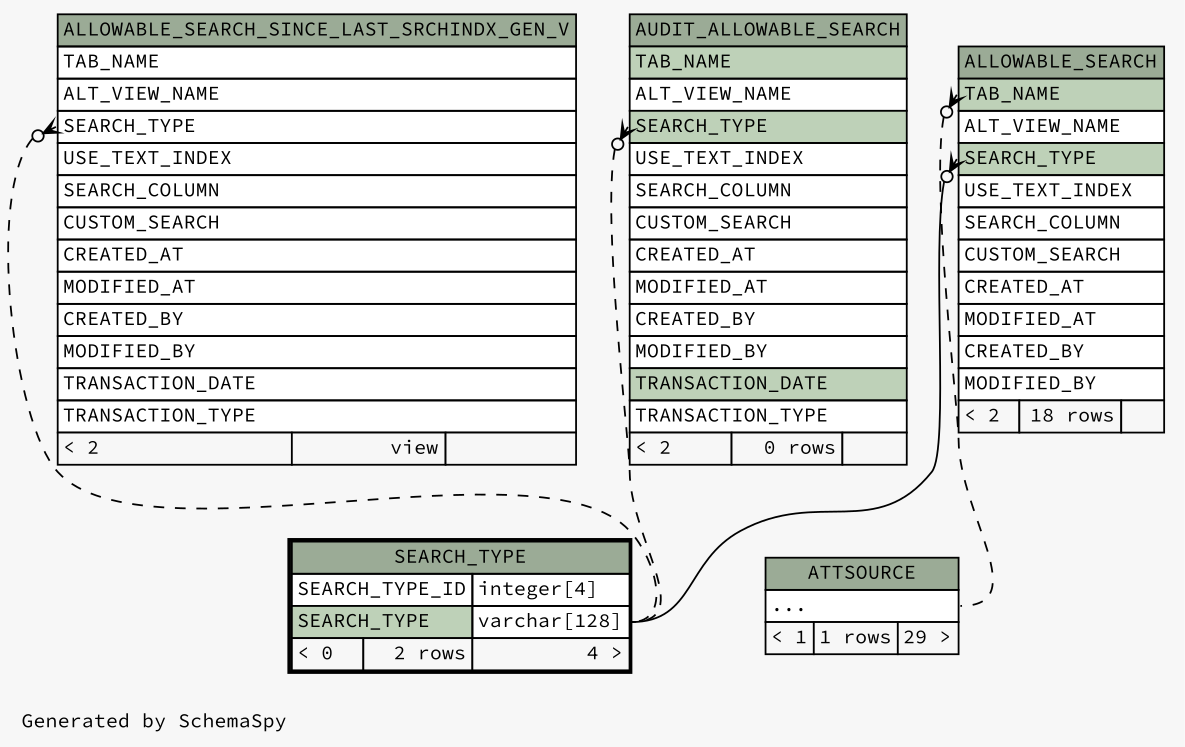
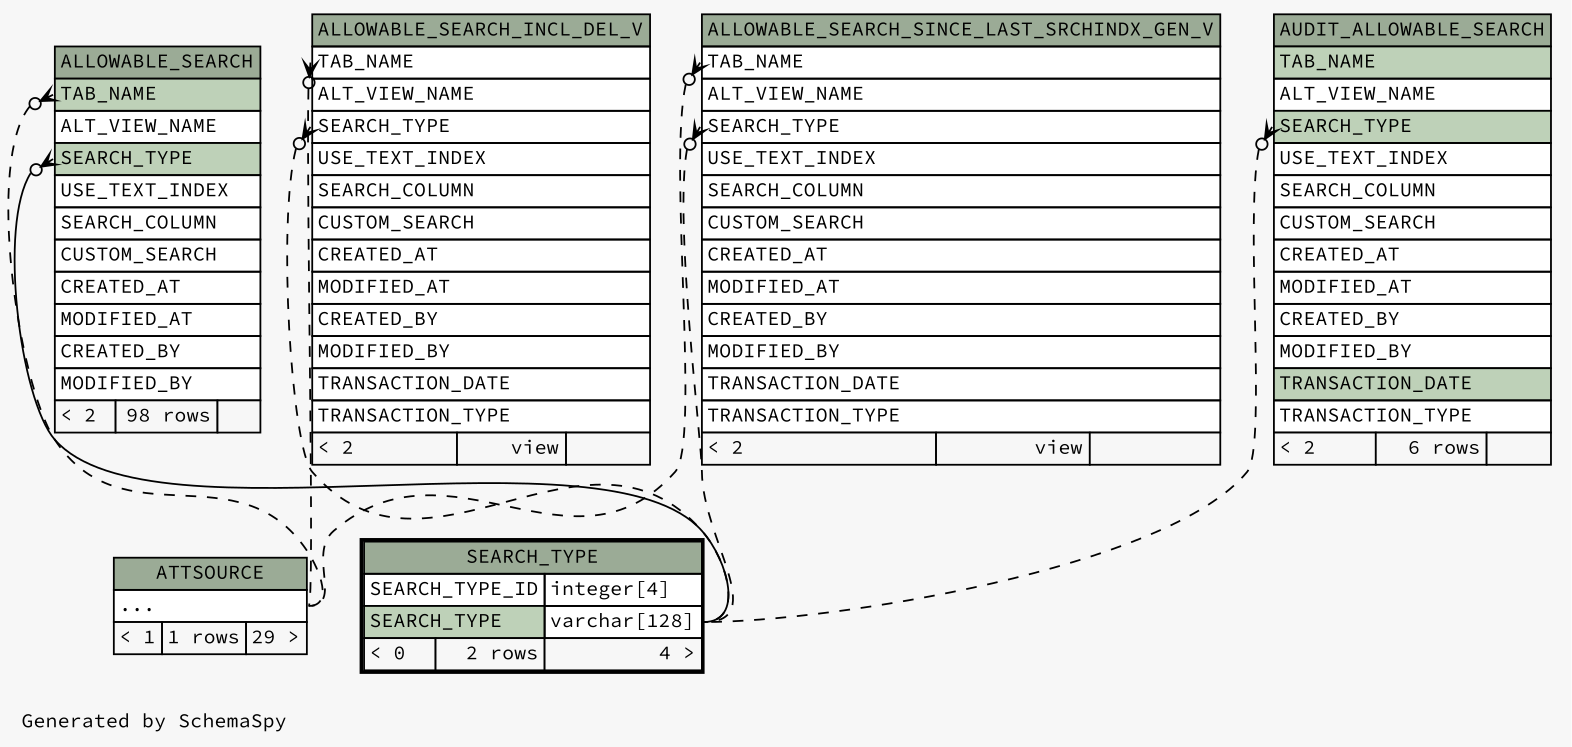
node "ALLOWABLE_SEARCH_INCL_DEL_V": added
node "ALLOWABLE_SEARCH": text "18 rows" -> "98 rows"
node "AUDIT_ALLOWABLE_SEARCH": text "0 rows" -> "6 rows"
edge "ATTSOURCE" -> "ALLOWABLE_SEARCH_SINCE_LAST_SRCHINDX_GEN_V": added
